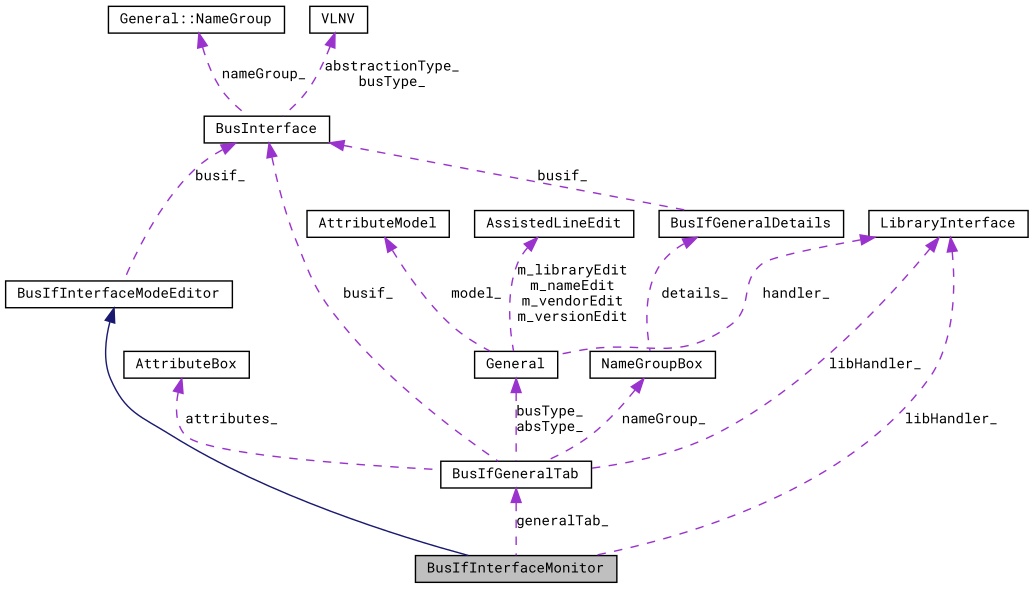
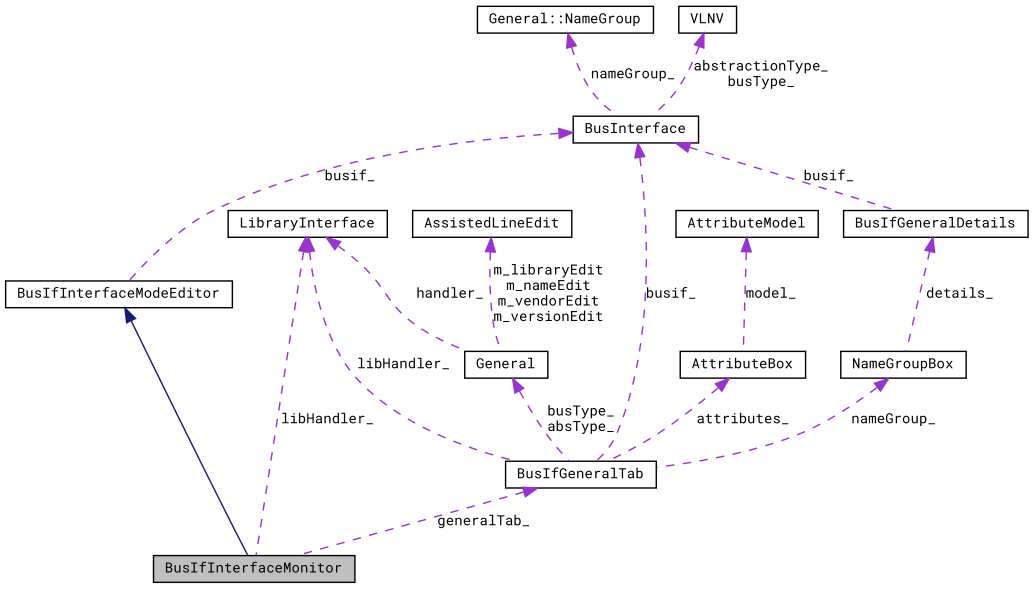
edge "General" -> "AttributeModel": now "AttributeBox" -> "AttributeModel"
